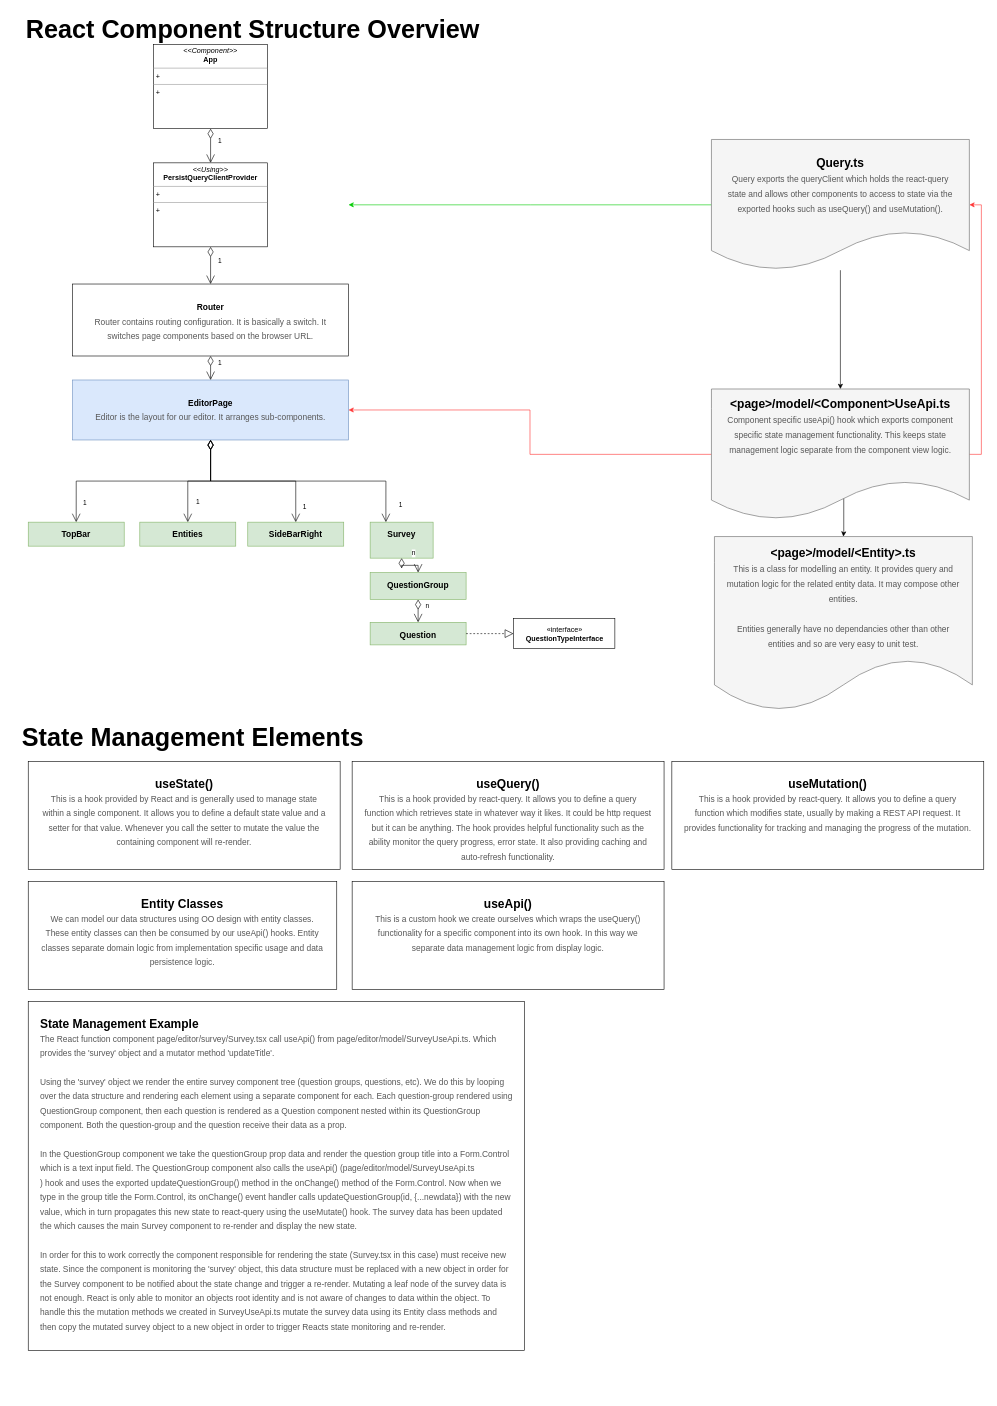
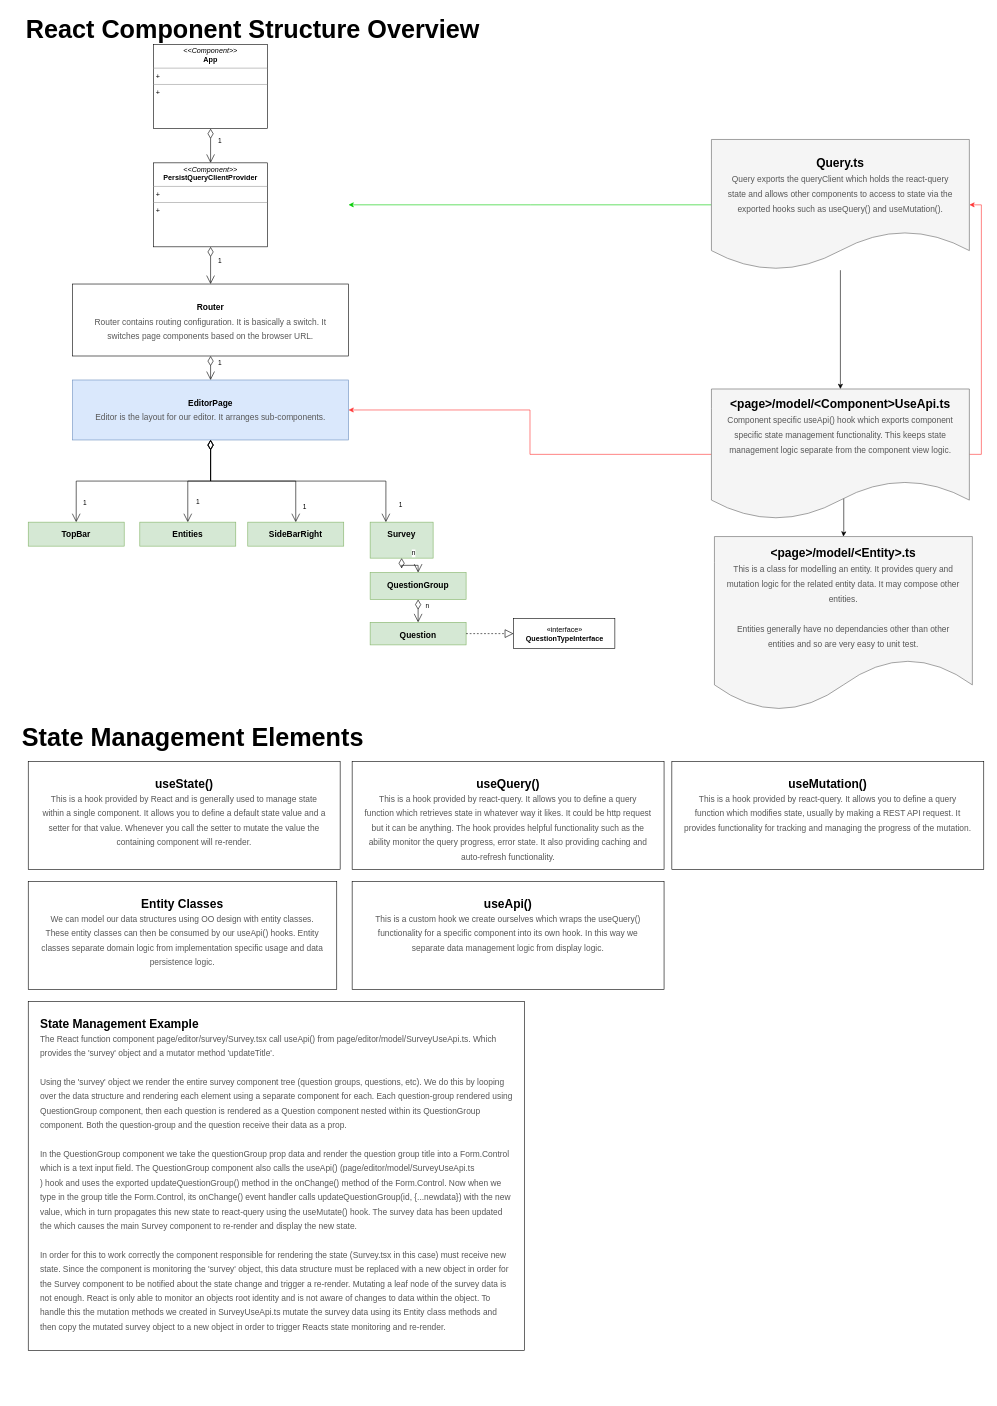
node "<<Using>> PersistQueryClientProvider + +": label "<<Using>> PersistQueryClientProvider + +" -> "<<Component>> PersistQueryClientProvider + +"
